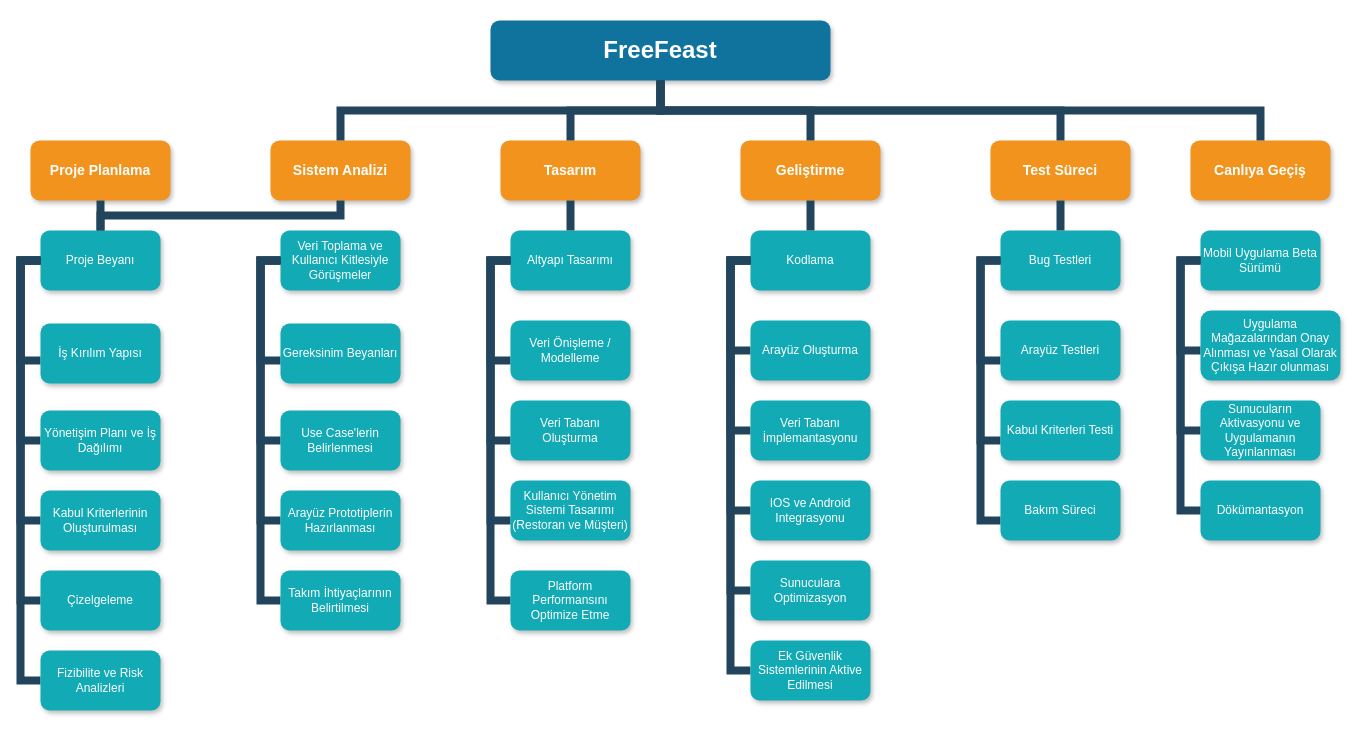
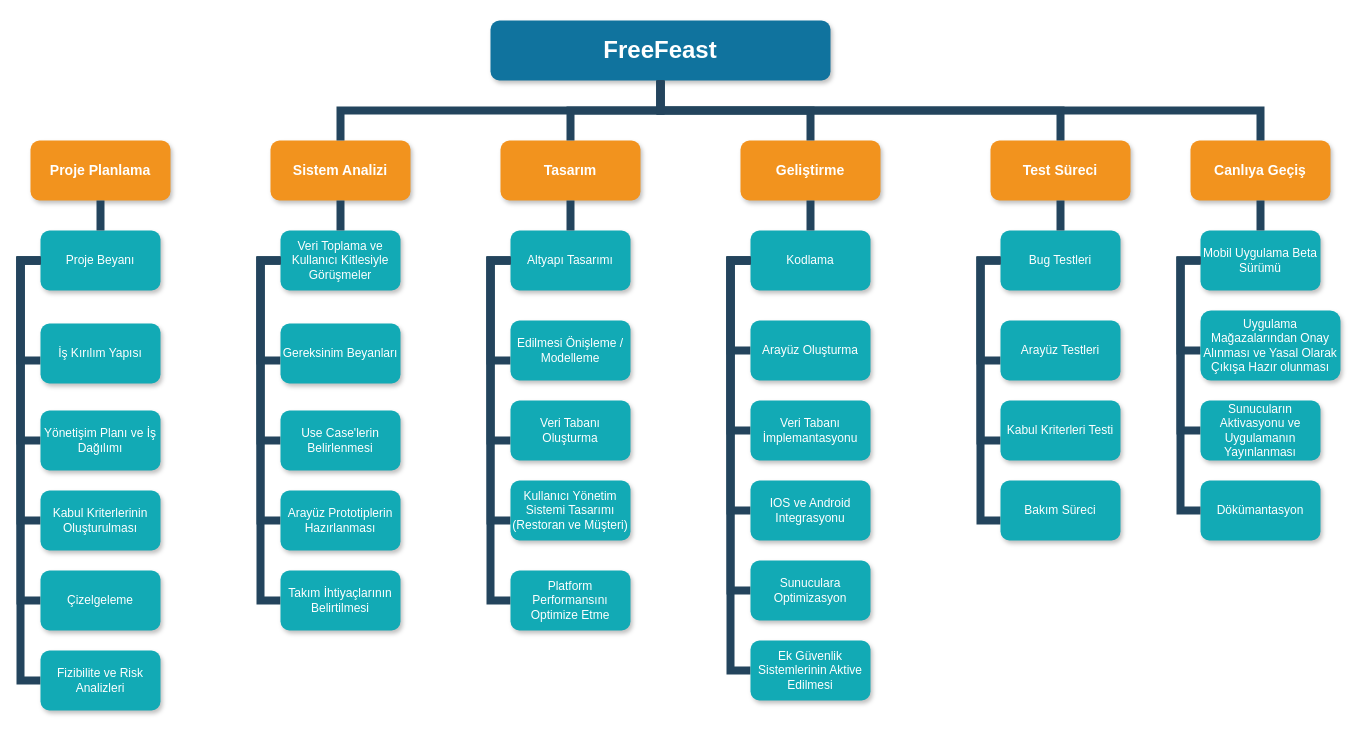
edge "Sistem Analizi" -- "Proje Beyanı": now "Sistem Analizi" -- "Veri Toplama ve Kullanıcı Kitlesiyle Görüşmeler"
edge "Canlıya Geçiş" -- "Mobil Uygulama Beta Sürümü": added
node "Veri Önişleme / Modelleme": label "Veri Önişleme / Modelleme" -> "Edilmesi Önişleme / Modelleme"
